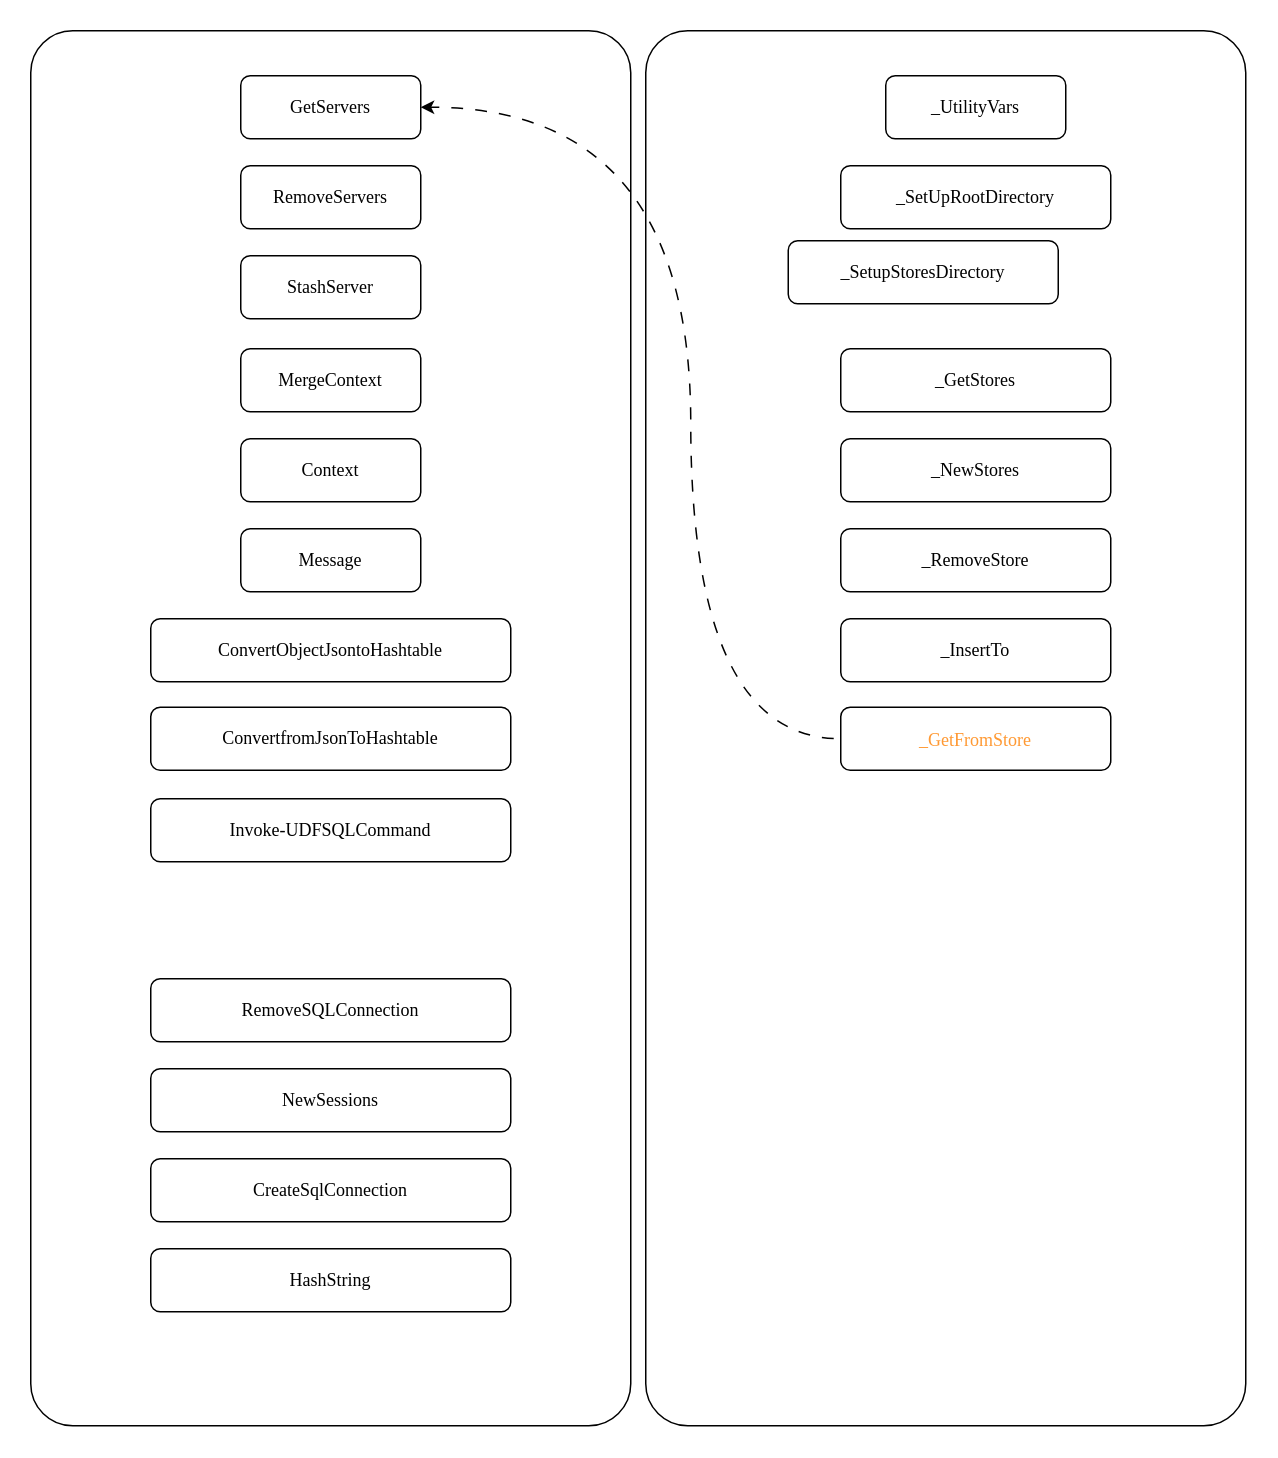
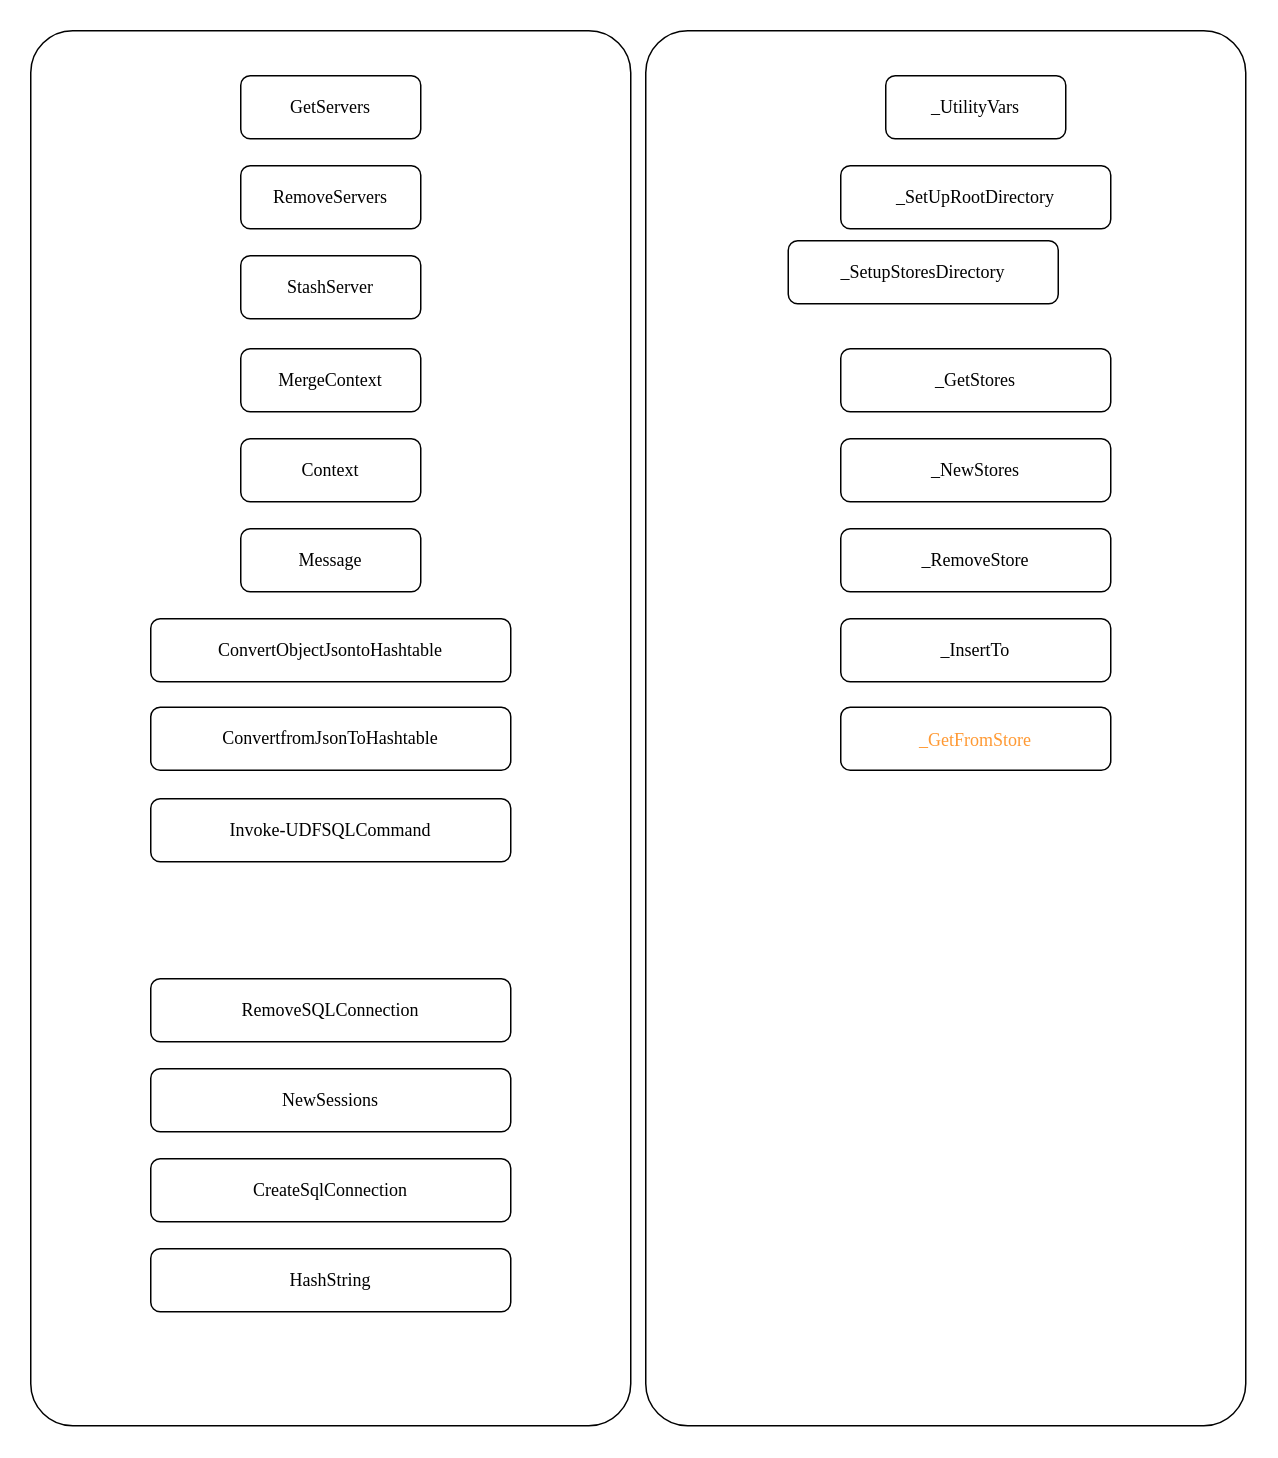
edge "_GetFromStore" -> "GetServers": removed
